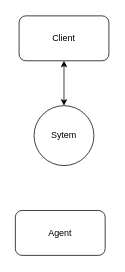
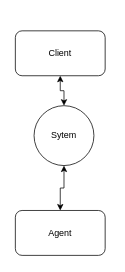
node "Client": moved (64, 38) -> (60, 53)
edge "Sytem" -- "Agent": added
